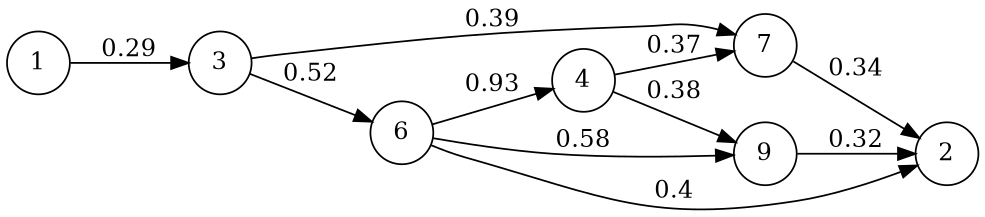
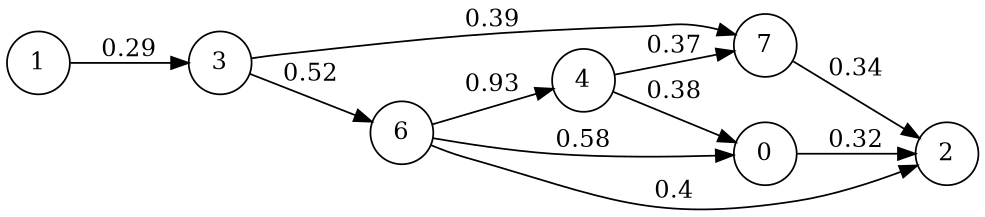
node "9": label "9" -> "0"
